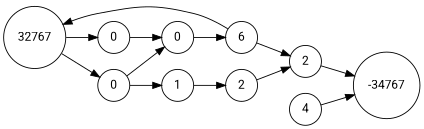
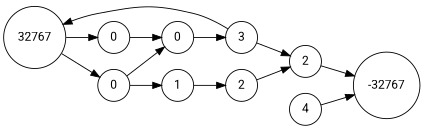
node "6": label "6" -> "3"
node "-34767": label "-34767" -> "-32767"
